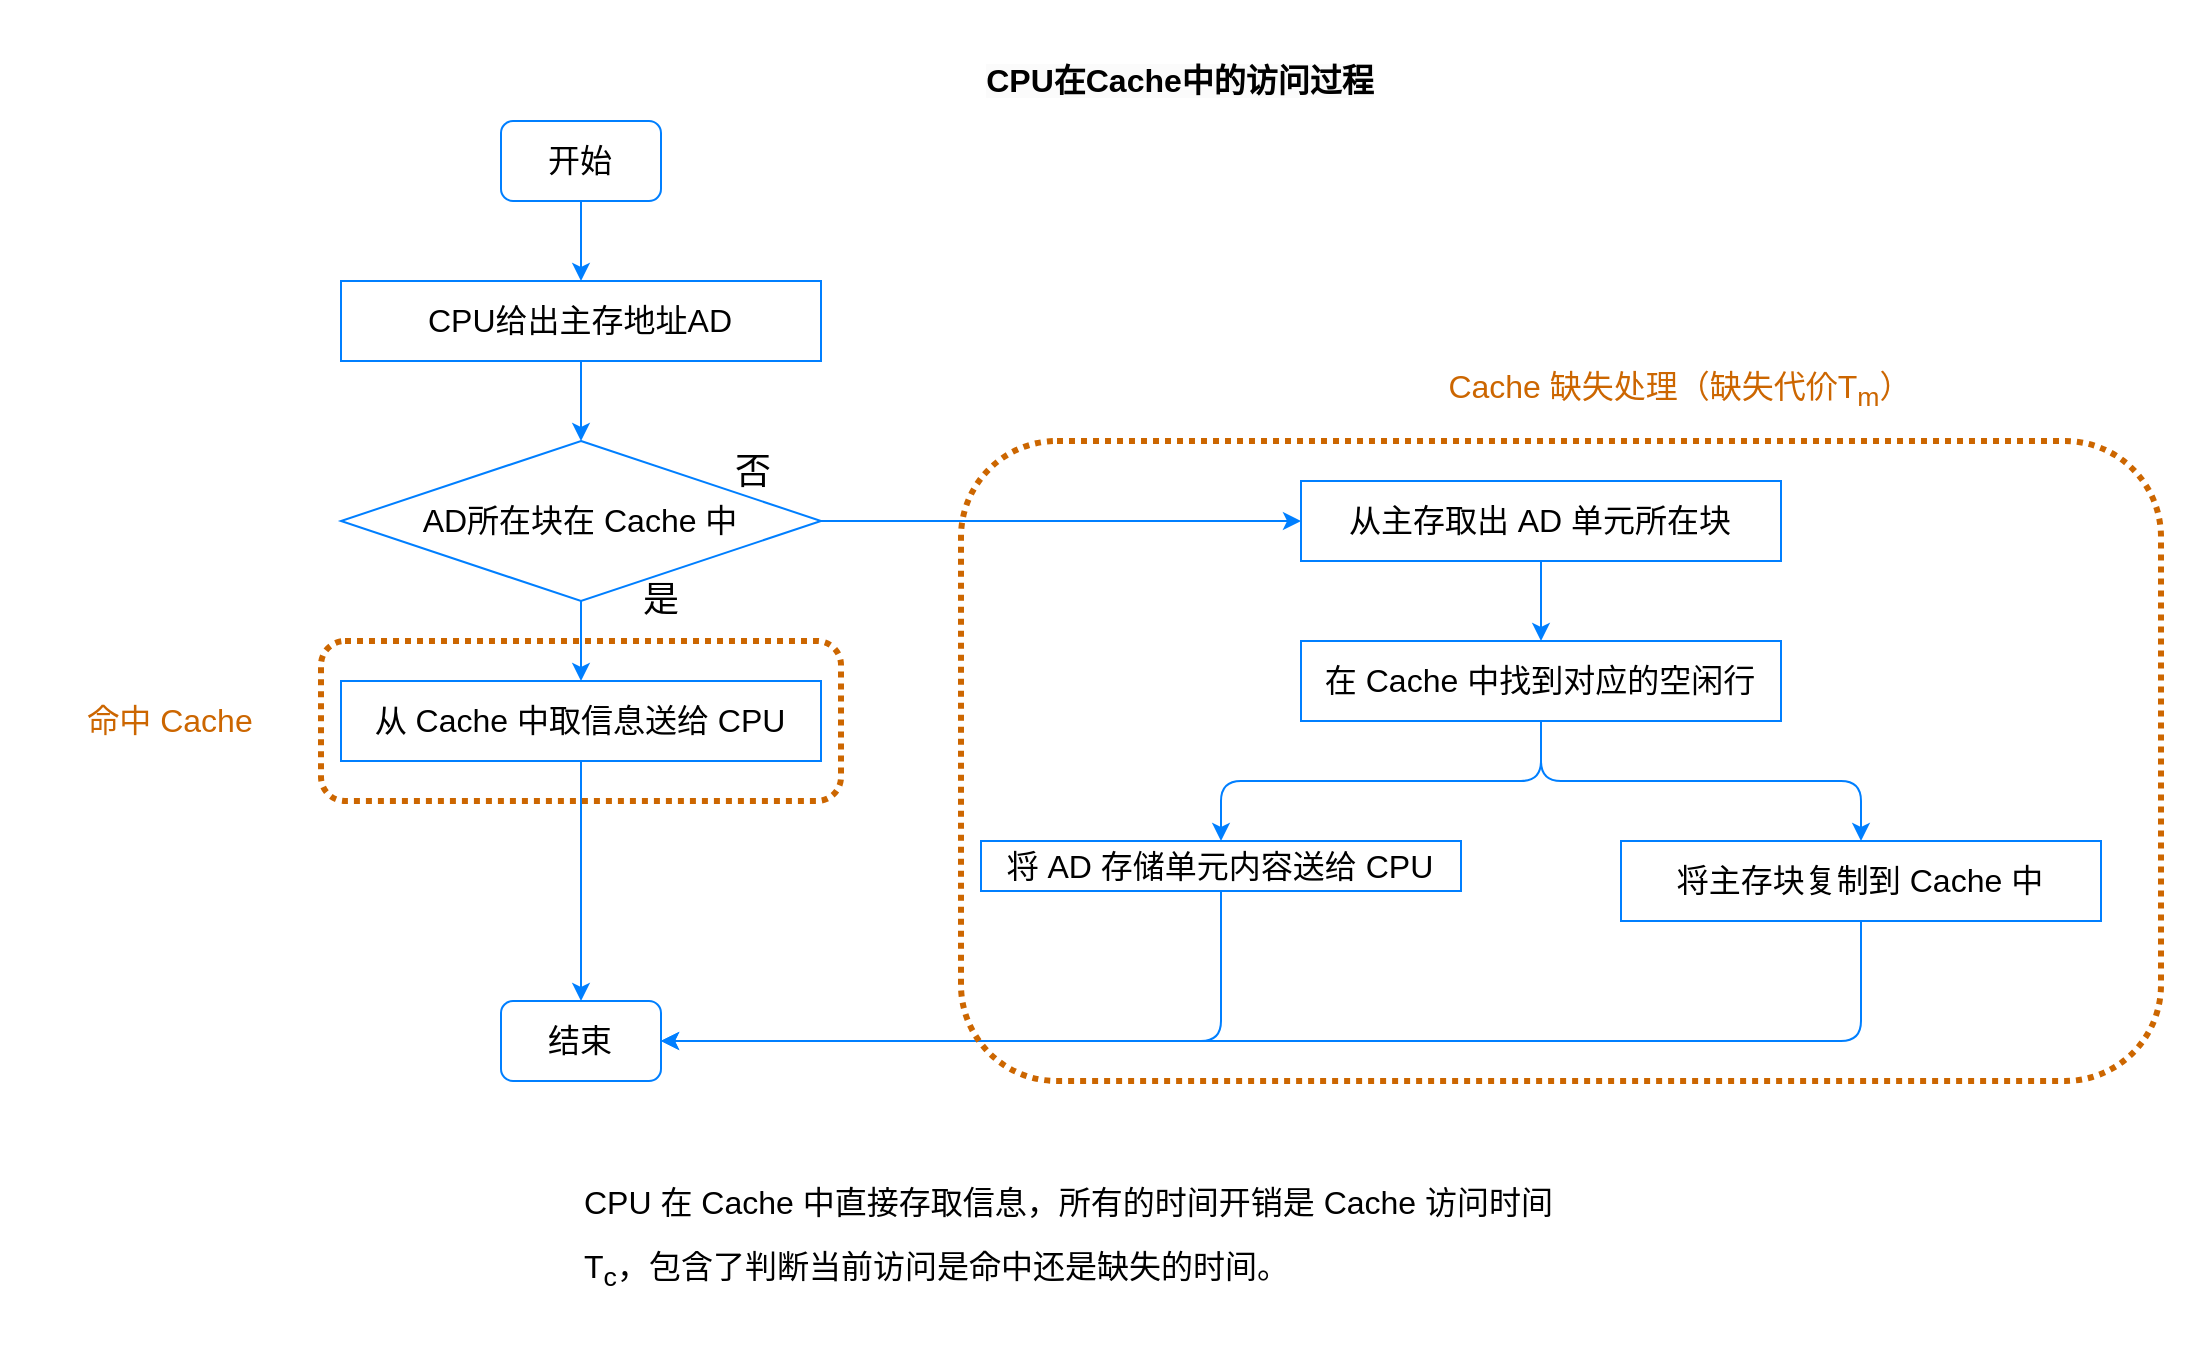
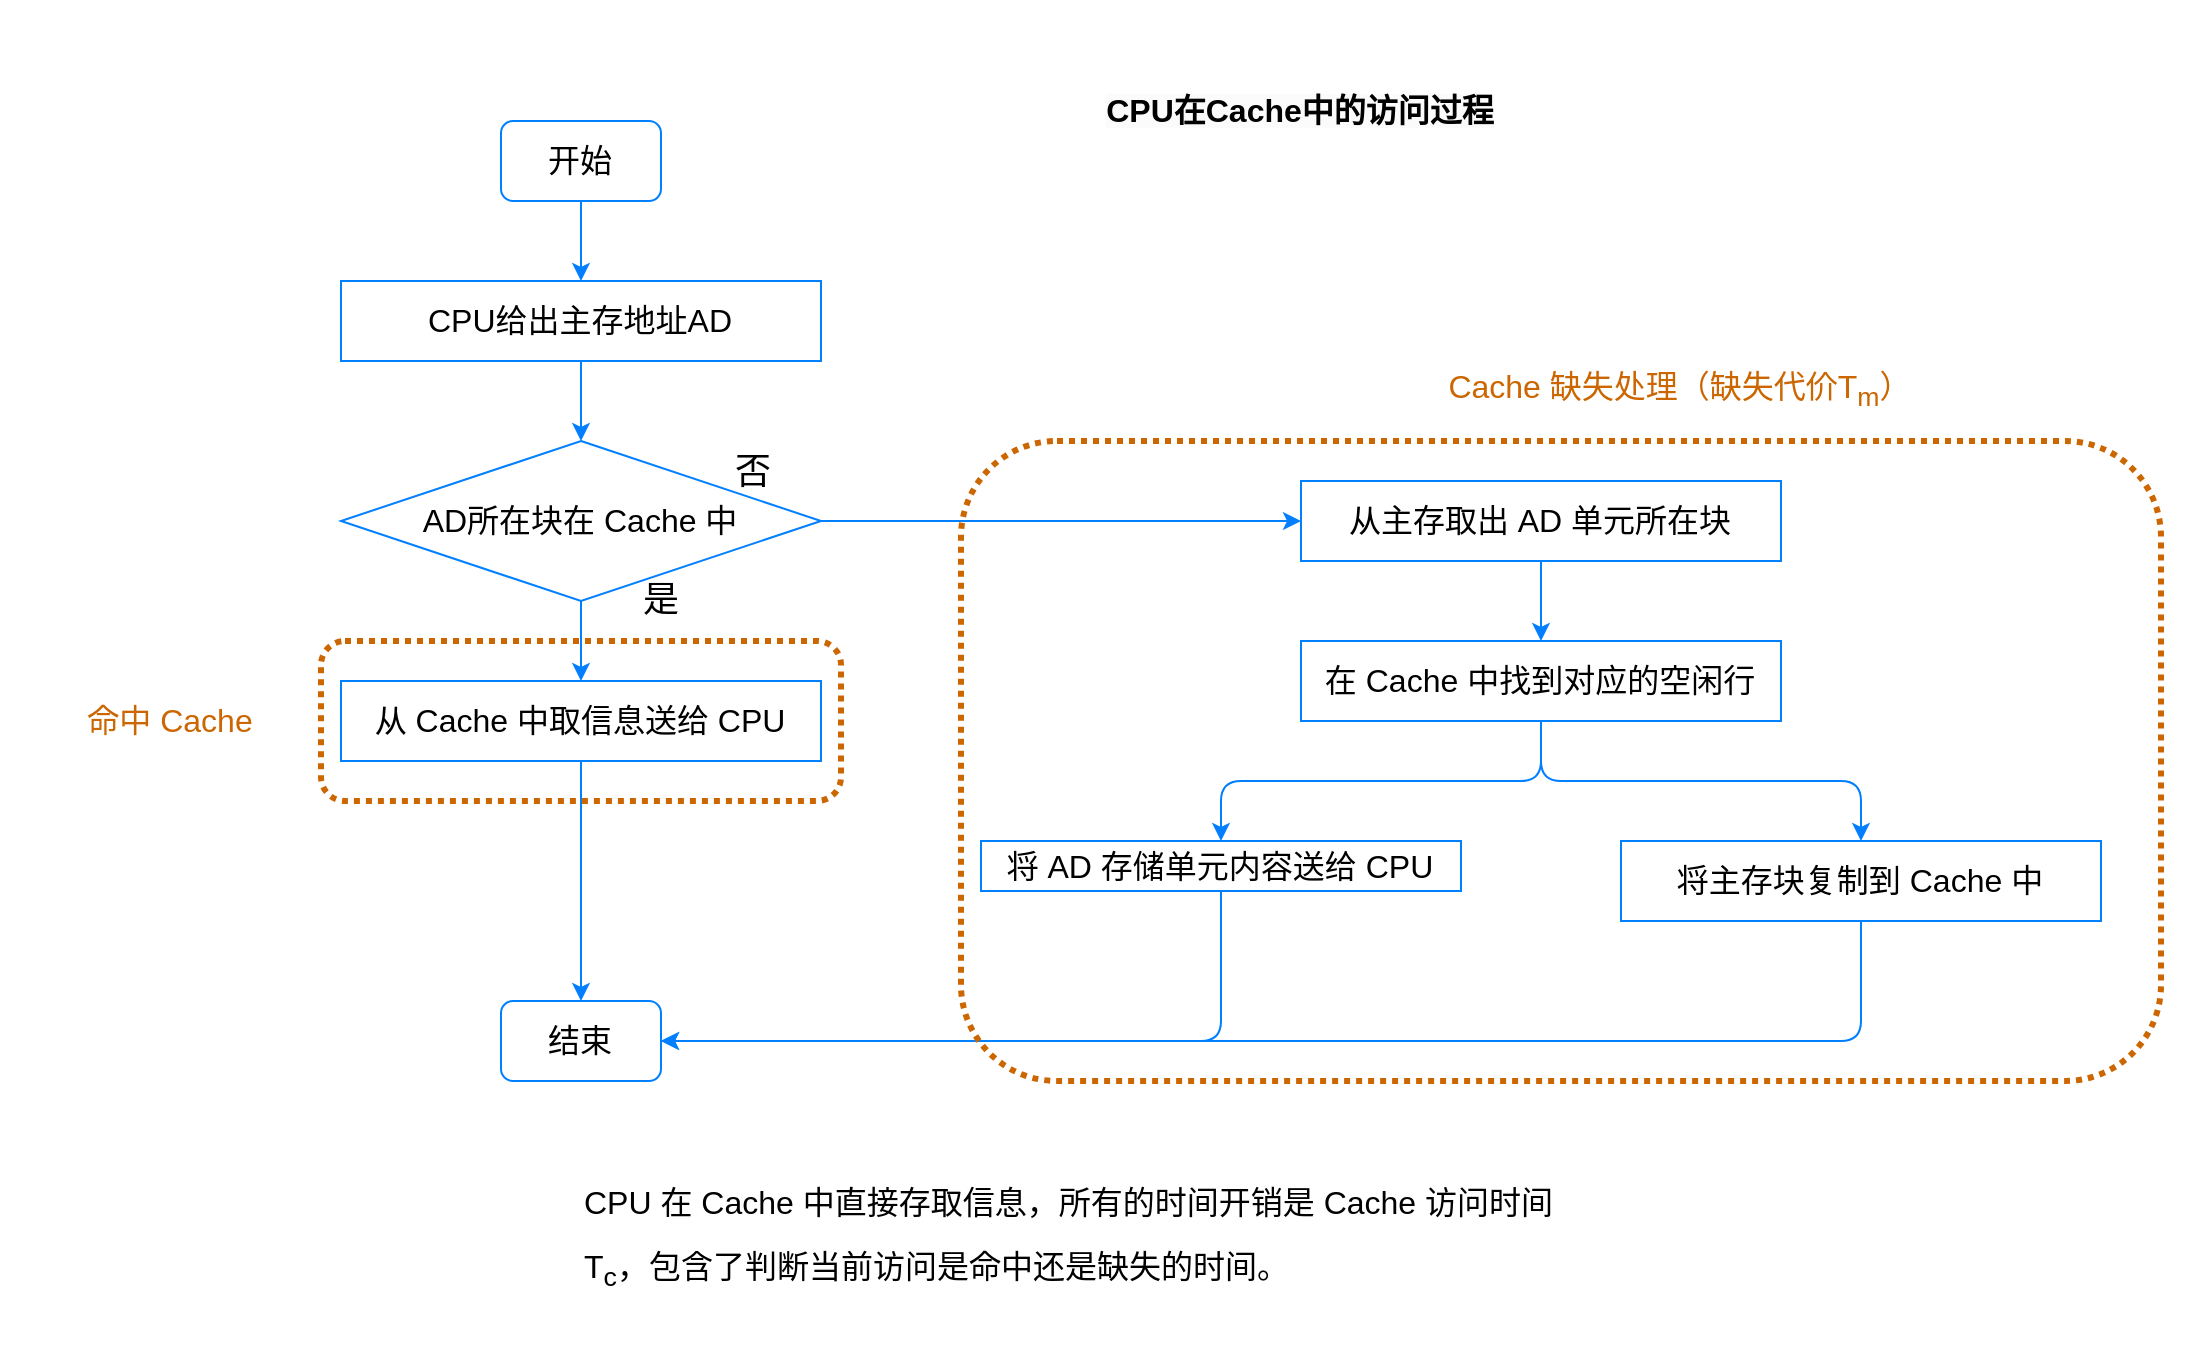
node "CPU在Cache中的访问过程": moved (1181, 81) -> (1301, 111)
